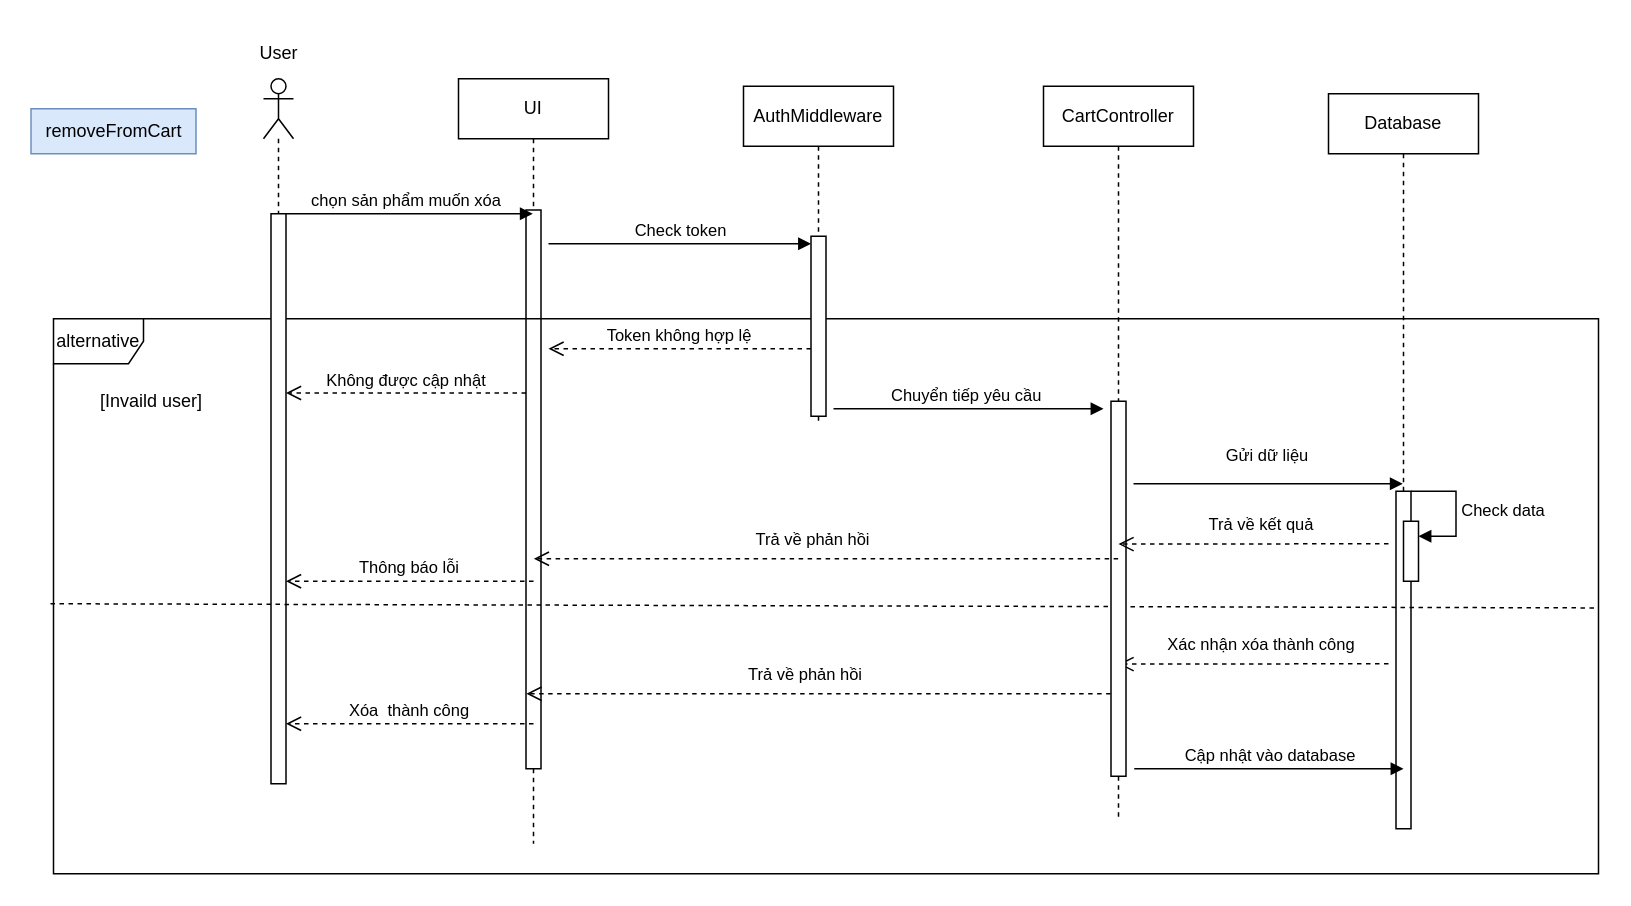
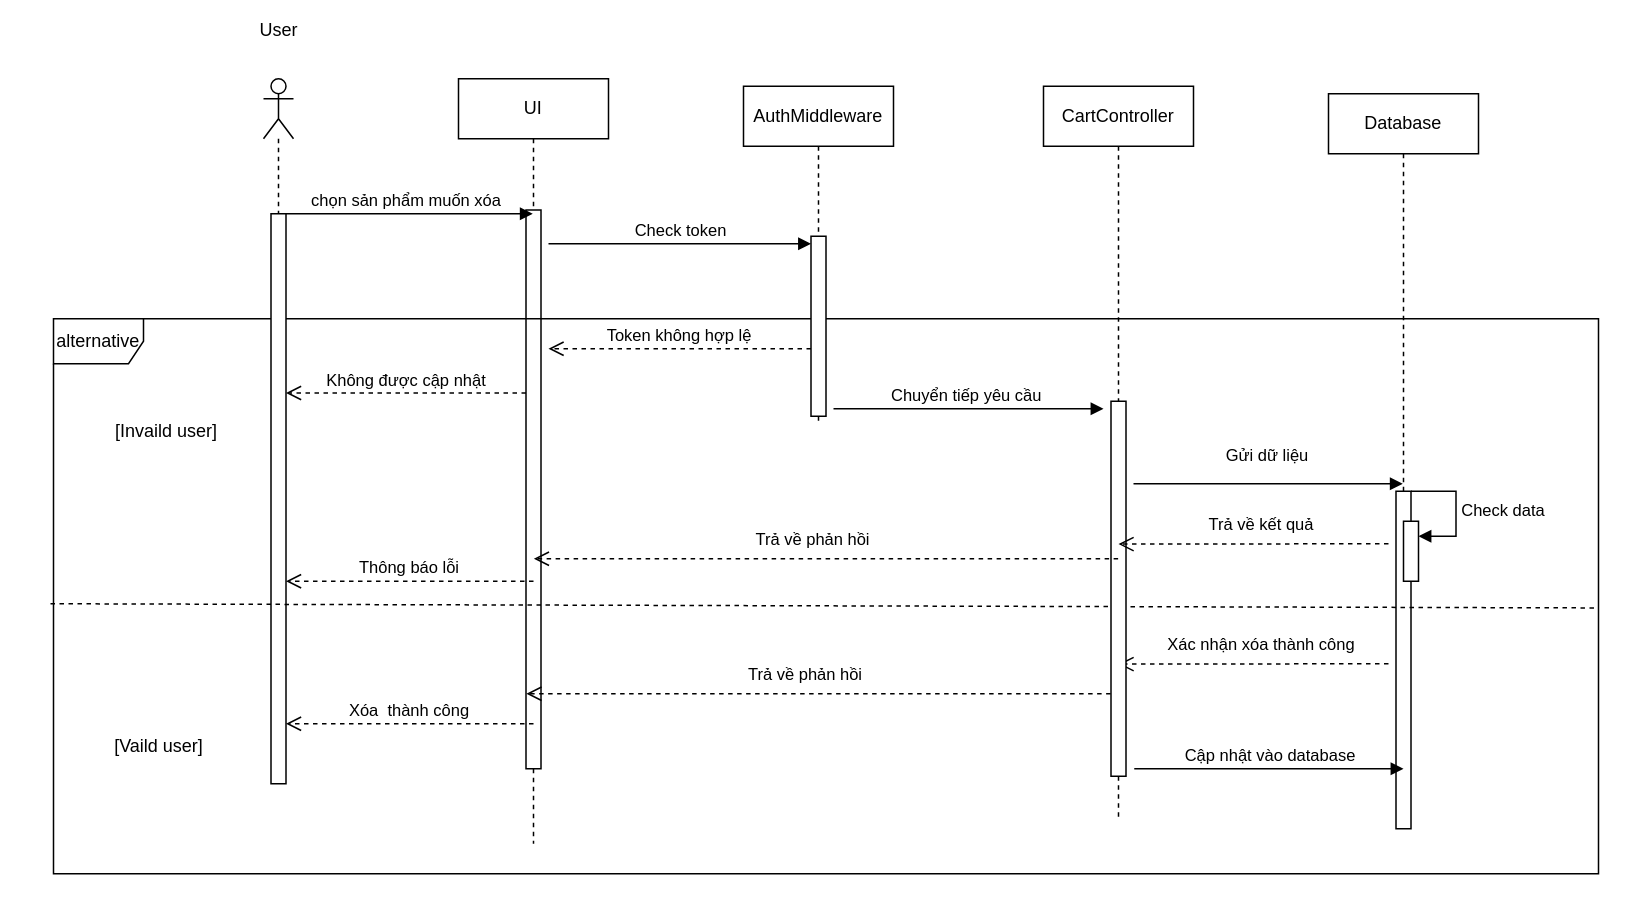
node "User": moved (278, 53) -> (278, 31)
node "removeFromCart": removed
node "[Invaild user]": moved (151, 401) -> (166, 431)
node "[Vaild user]": added
